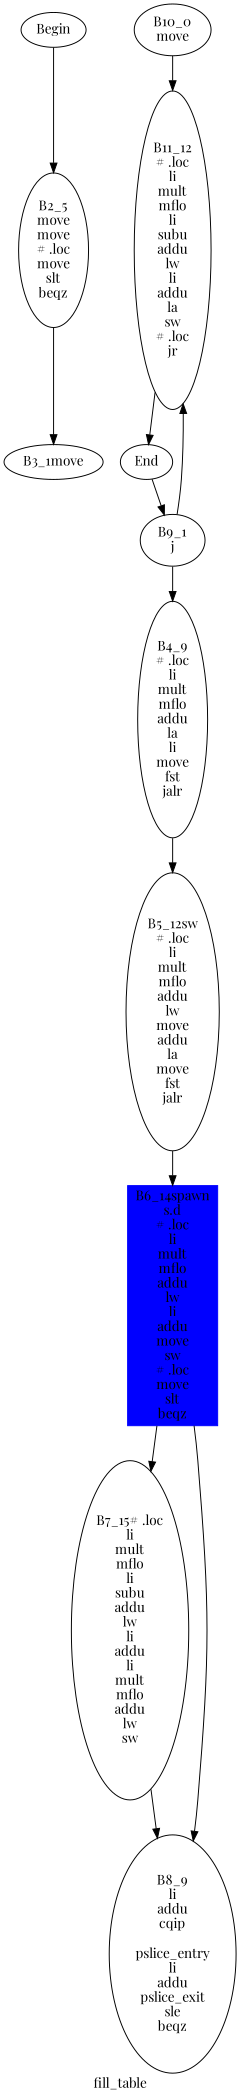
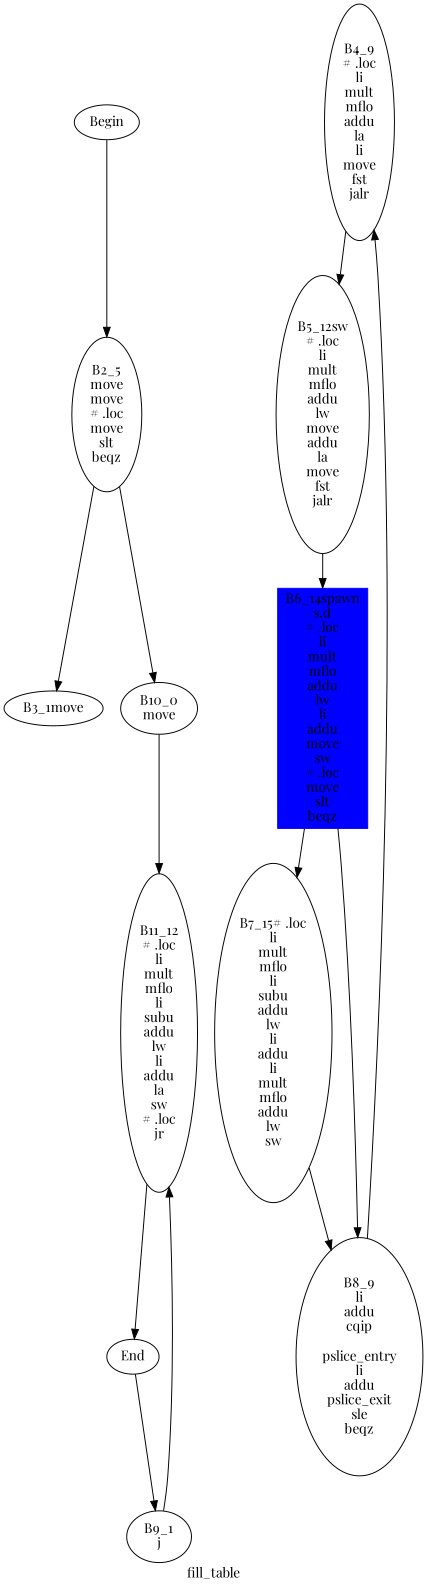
edge "B9_1 j" -> "B4_9 # .loc li mult mflo addu la li move fst jalr": now "B8_9 li addu cqip pslice_entry li addu pslice_exit sle beqz" -> "B4_9 # .loc li mult mflo addu la li move fst jalr"
edge "B2_5 move move # .loc move slt beqz" -> "B10_0 move": added
